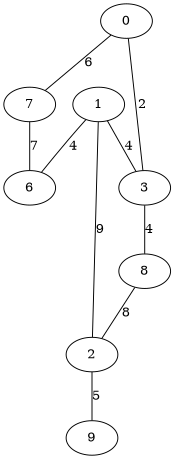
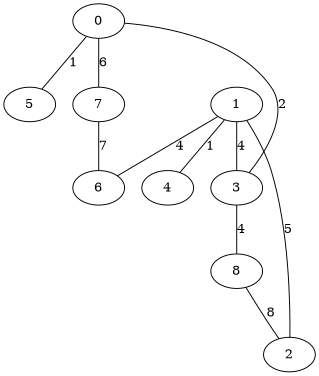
node "5": added
node "4": added
edge "1" -- "2": label "9" -> "5"
node "9": removed
